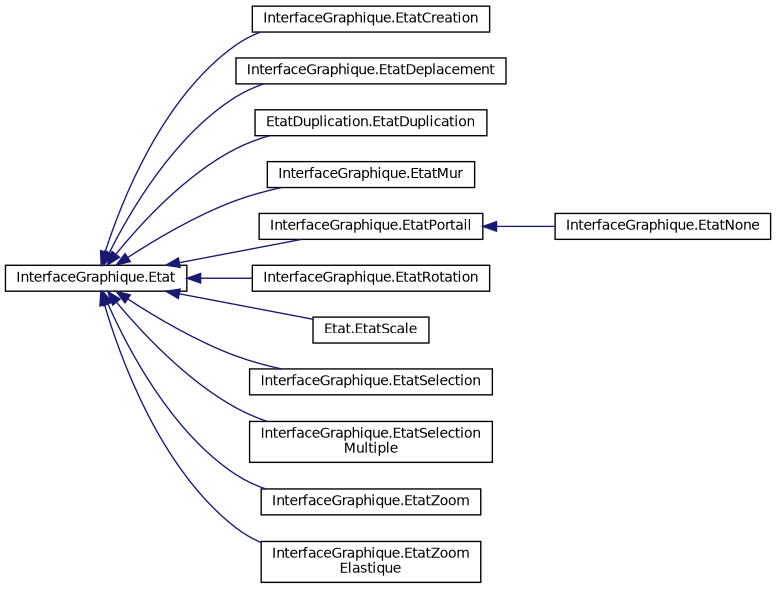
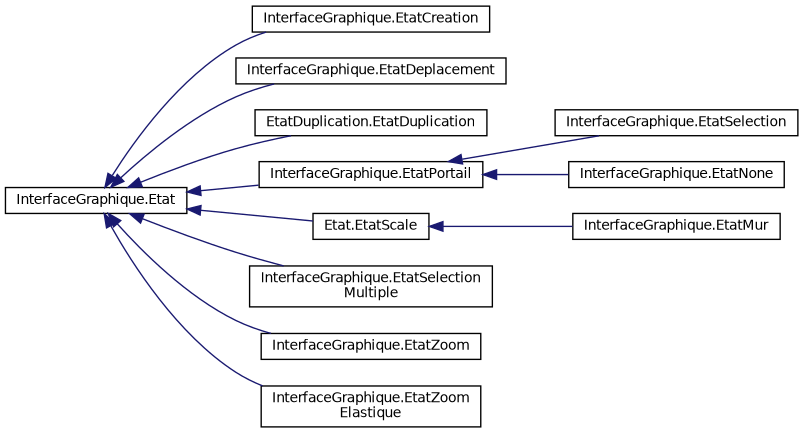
edge "InterfaceGraphique.EtatMur" -> "InterfaceGraphique.Etat": now "InterfaceGraphique.EtatMur" -> "Etat.EtatScale"
node "InterfaceGraphique.EtatRotation": removed
edge "InterfaceGraphique.EtatSelection" -> "InterfaceGraphique.Etat": now "InterfaceGraphique.EtatSelection" -> "InterfaceGraphique.EtatPortail"
